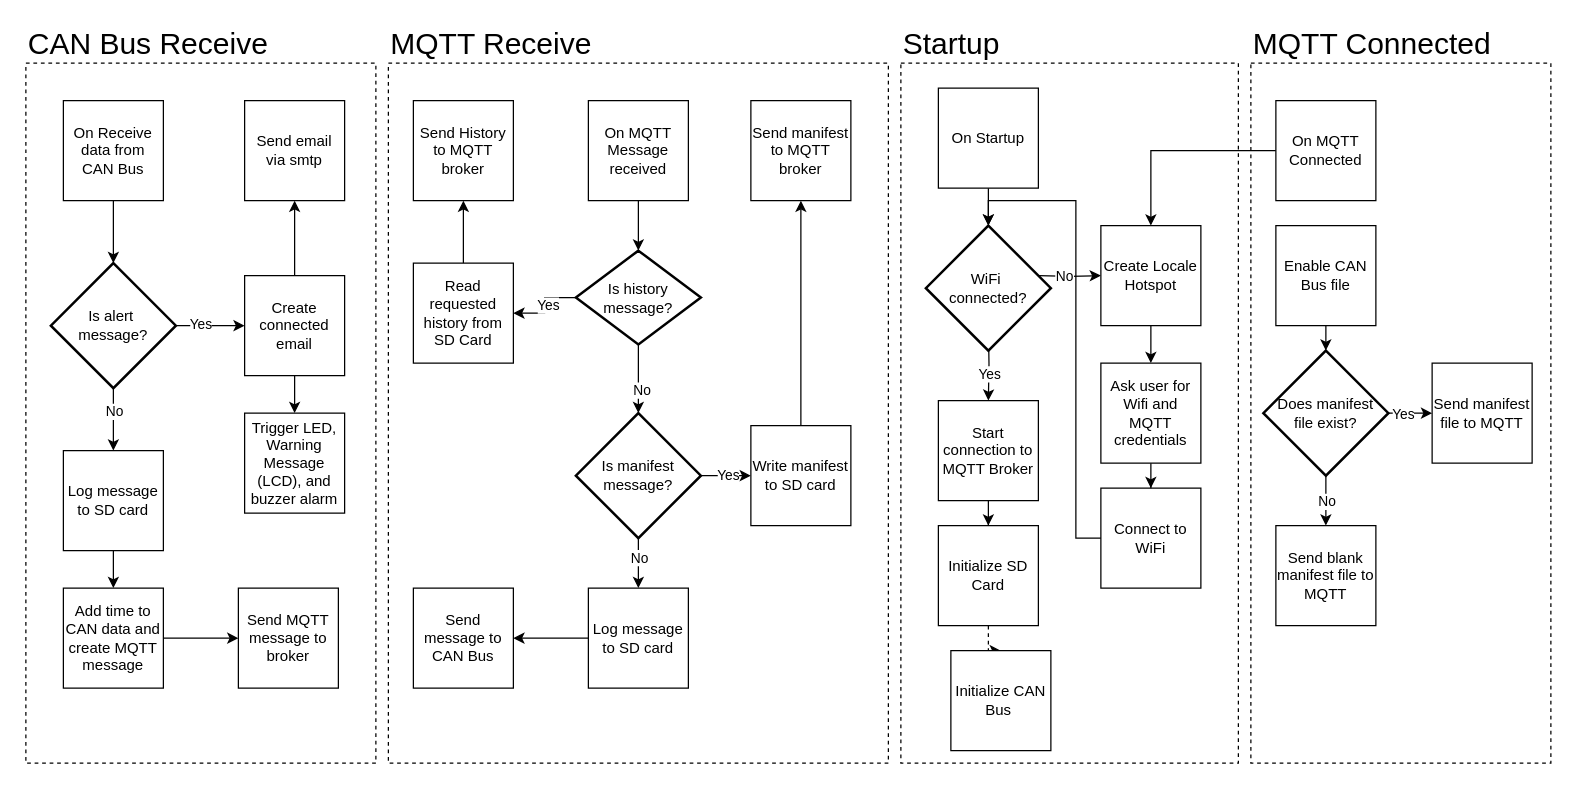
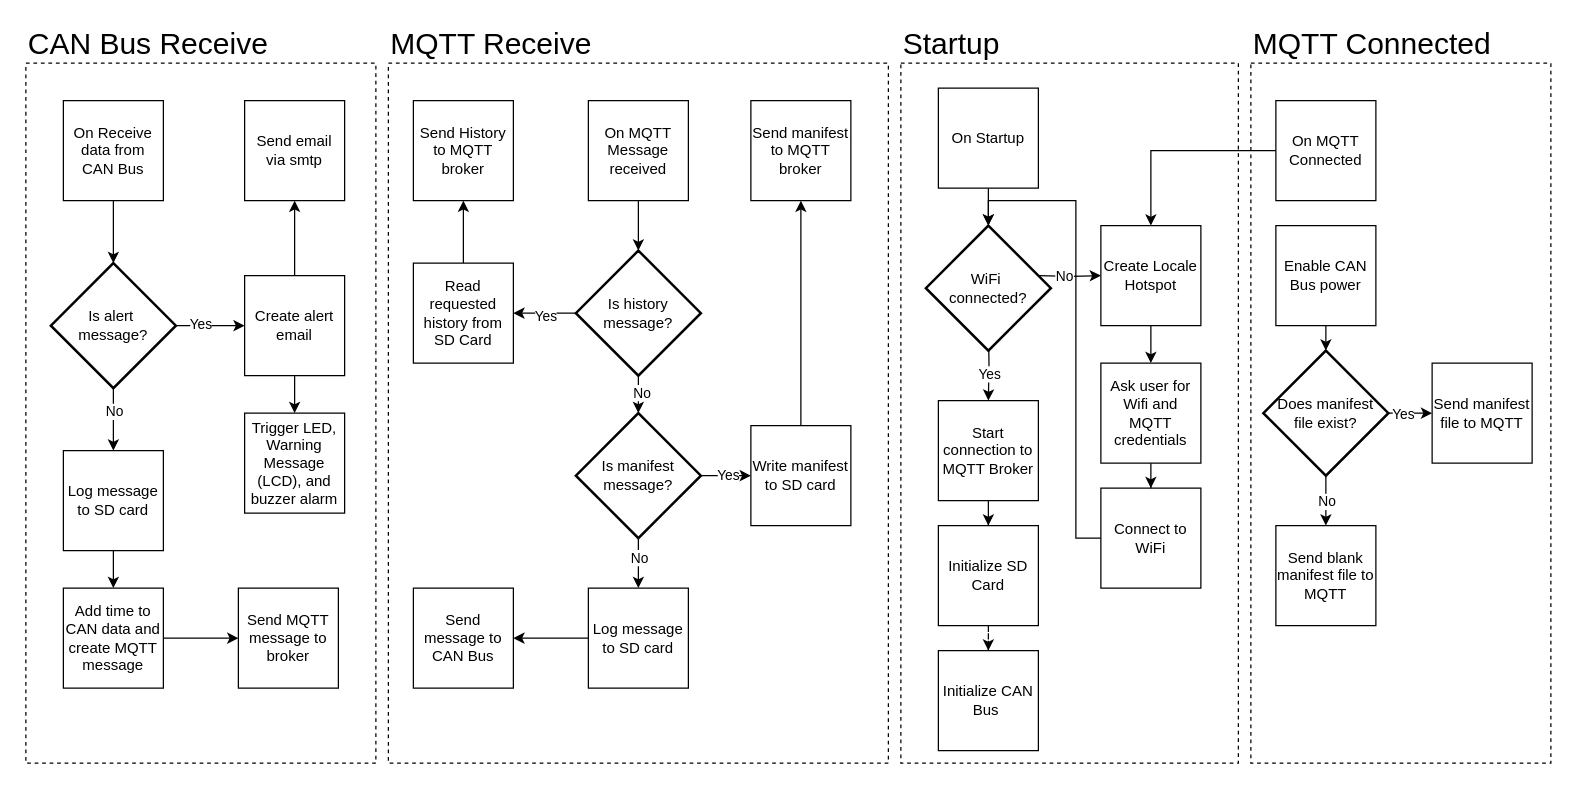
node "Enable CAN Bus file": label "Enable CAN Bus file" -> "Enable CAN Bus power"
node "Is history message?": size 125x94 -> 125x125
node "Create connected email": label "Create connected email" -> "Create alert email"
node "Initialize CAN Bus": moved (1001, 701) -> (988, 701)
